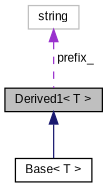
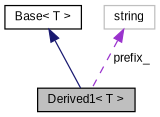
edge "Base< T >" -> "Derived1< T >": reversed
